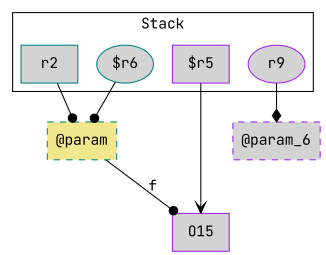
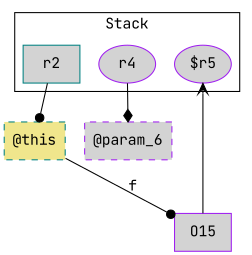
node "$r6": removed
node "$r5": shape box -> ellipse
node "r9": label "r9" -> "r4"
node "@param": label "@param" -> "@this"
edge "$r5" -> "O15": reversed
